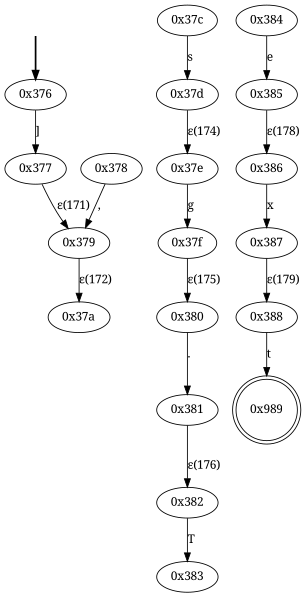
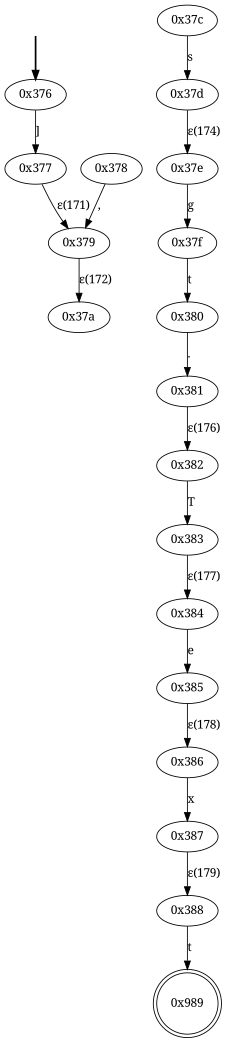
edge "0x37f" -> "0x380": label "ε(175)" -> "t"
edge "0x383" -> "0x384": added, label "ε(177)"
